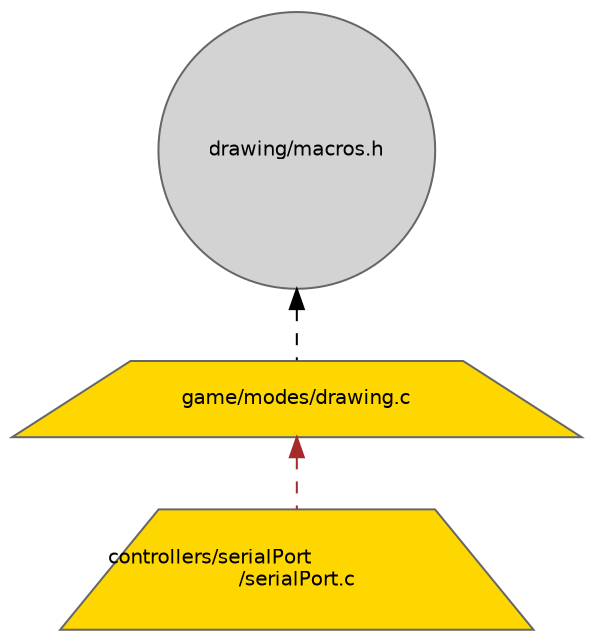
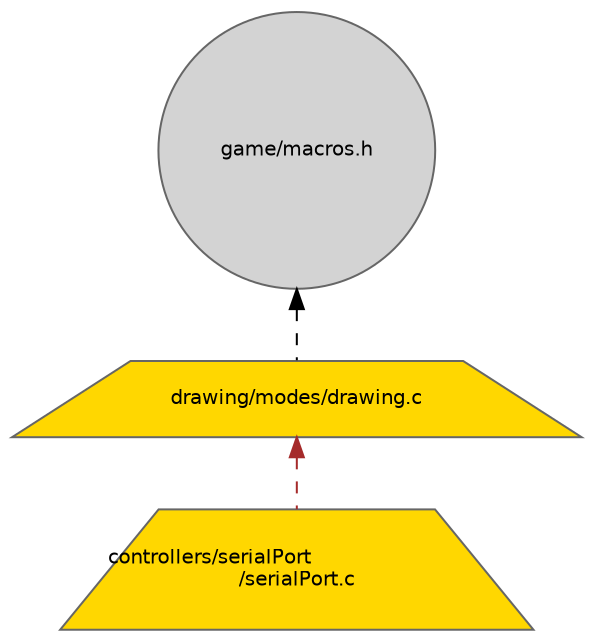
node "drawing/macros.h": label "drawing/macros.h" -> "game/macros.h"
node "game/modes/drawing.c": label "game/modes/drawing.c" -> "drawing/modes/drawing.c"
